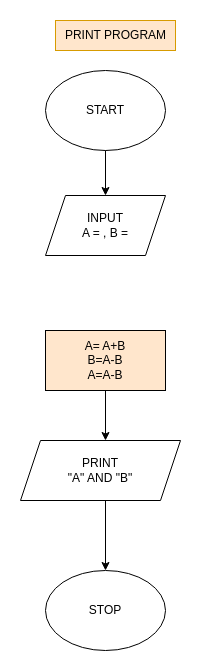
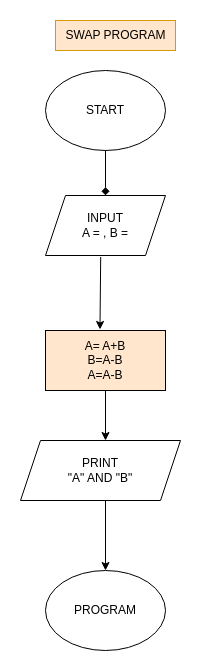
node "PRINT PROGRAM": label "PRINT PROGRAM" -> "SWAP PROGRAM"
edge "START" -> "INPUT A = , B =": arrowhead classic -> diamond
edge "INPUT A = , B =" -> "A= A+B B=A-B A=A-B": added
node "STOP": label "STOP" -> "PROGRAM"
